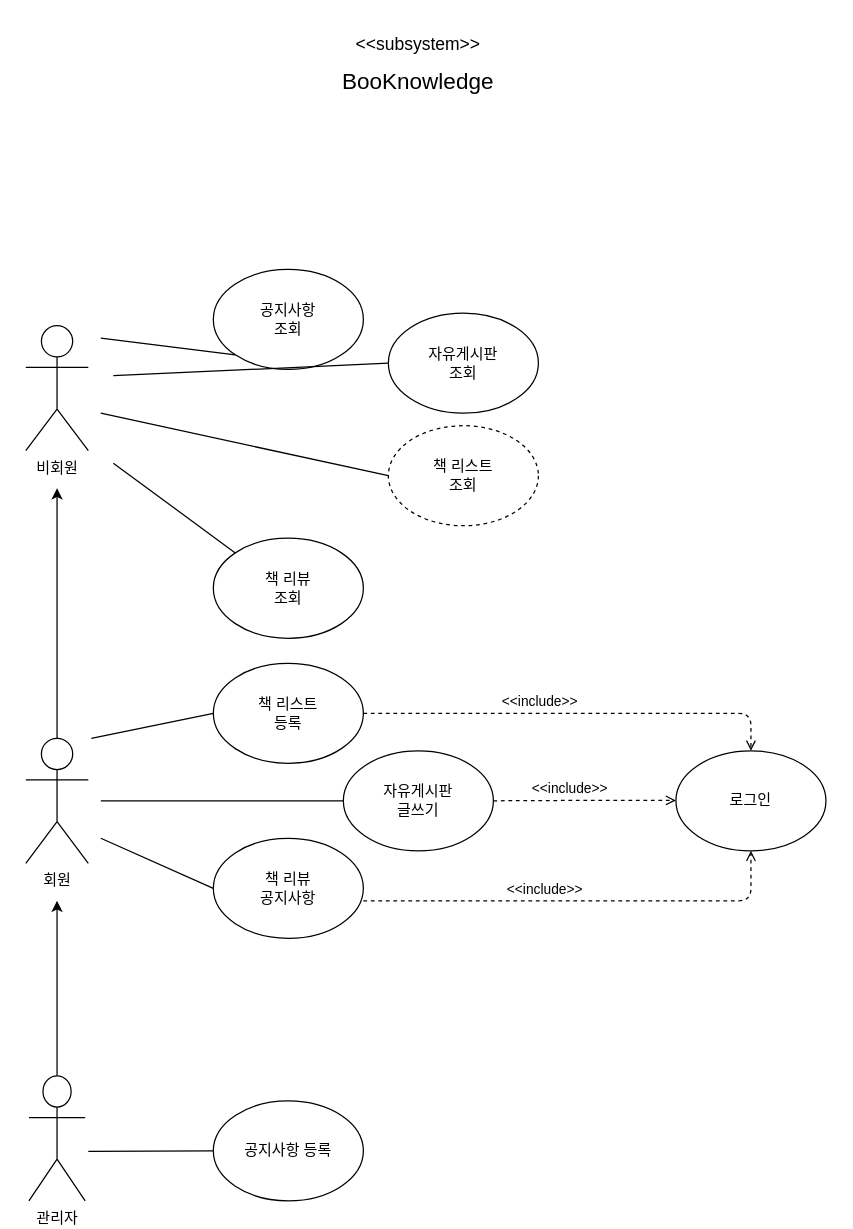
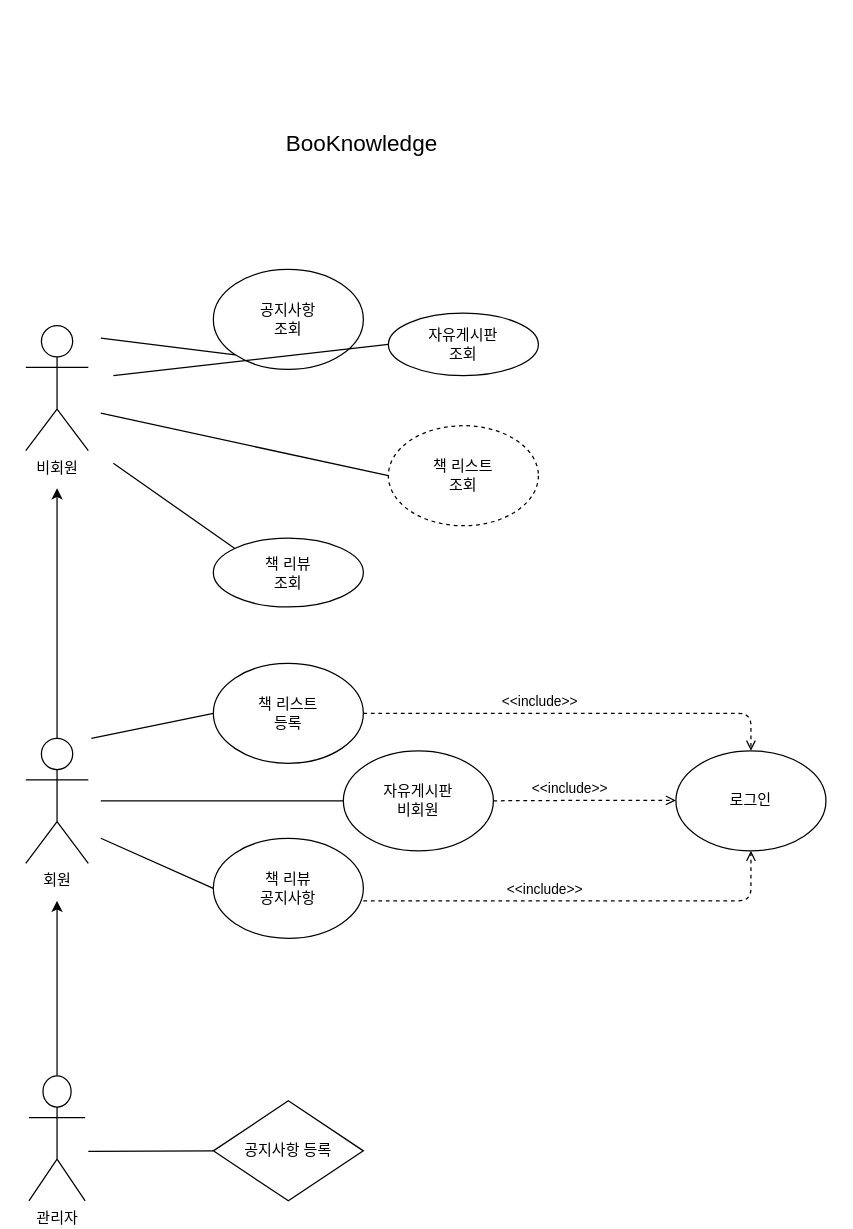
node "<<subsystem>>": removed
node "BooKnowledge": moved (418, 82) -> (362, 144)
node "자유게시판 조회": size 150x100 -> 150x63
node "책 리뷰 조회": size 150x100 -> 150x69
node "자유게시판 글쓰기": label "자유게시판 글쓰기" -> "자유게시판 비회원"
node "공지사항 등록": shape ellipse -> diamond
